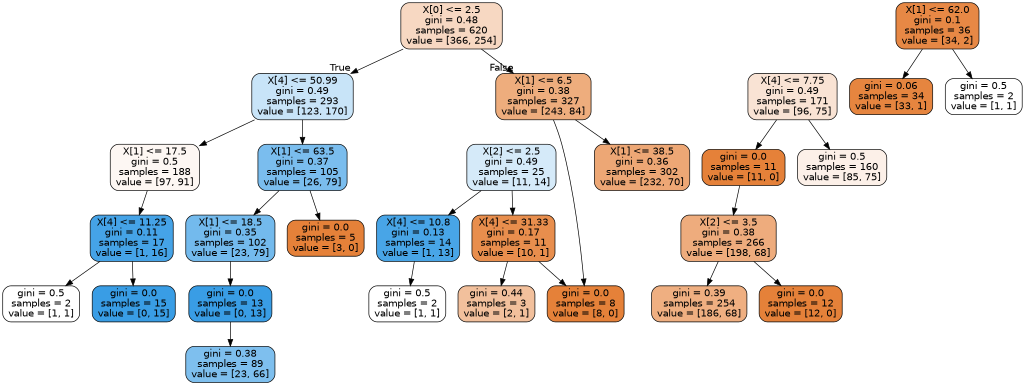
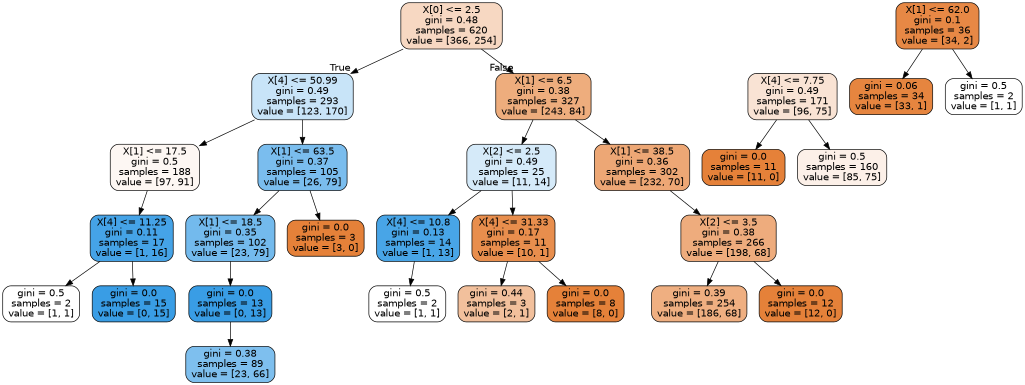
edge "gini = 0.0 samples = 11 value = [11, 0]" -> "X[2] <= 3.5 gini = 0.38 samples = 266 value = [198, 68]": now "X[1] <= 38.5 gini = 0.36 samples = 302 value = [232, 70]" -> "X[2] <= 3.5 gini = 0.38 samples = 266 value = [198, 68]"
edge "X[1] <= 6.5 gini = 0.38 samples = 327 value = [243, 84]" -> "gini = 0.0 samples = 8 value = [8, 0]": now "X[1] <= 6.5 gini = 0.38 samples = 327 value = [243, 84]" -> "X[2] <= 2.5 gini = 0.49 samples = 25 value = [11, 14]"
node "gini = 0.0 samples = 5 value = [3, 0]": label "gini = 0.0 samples = 5 value = [3, 0]" -> "gini = 0.0 samples = 3 value = [3, 0]"
